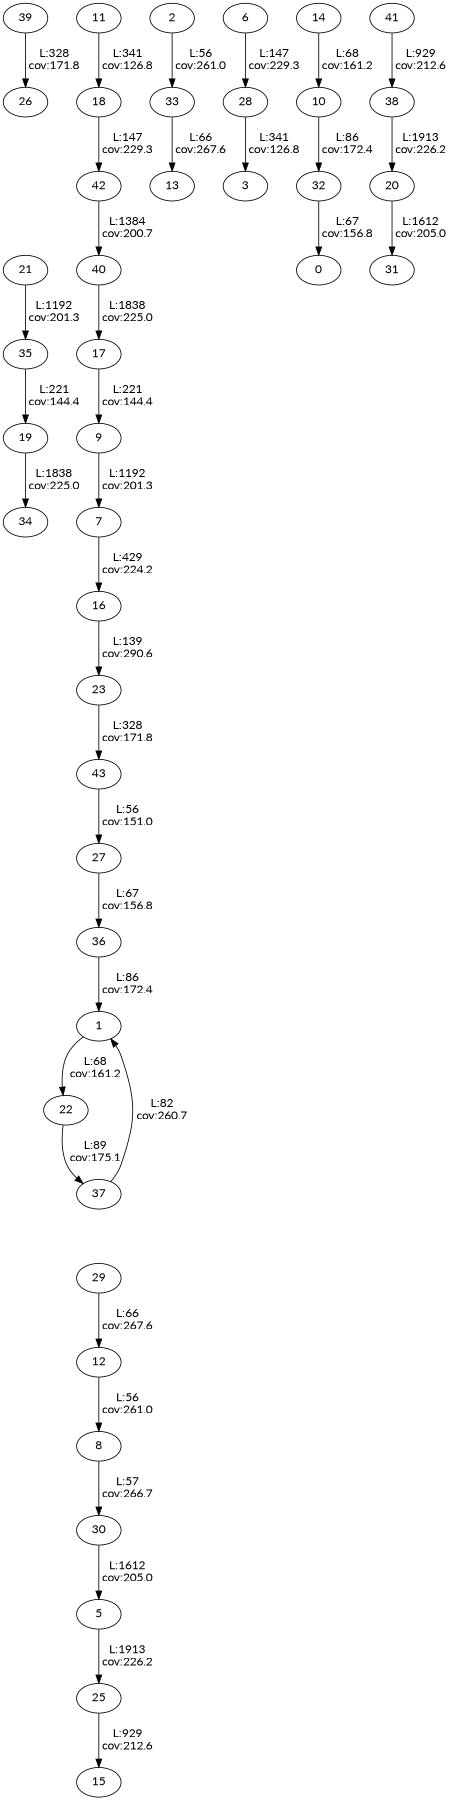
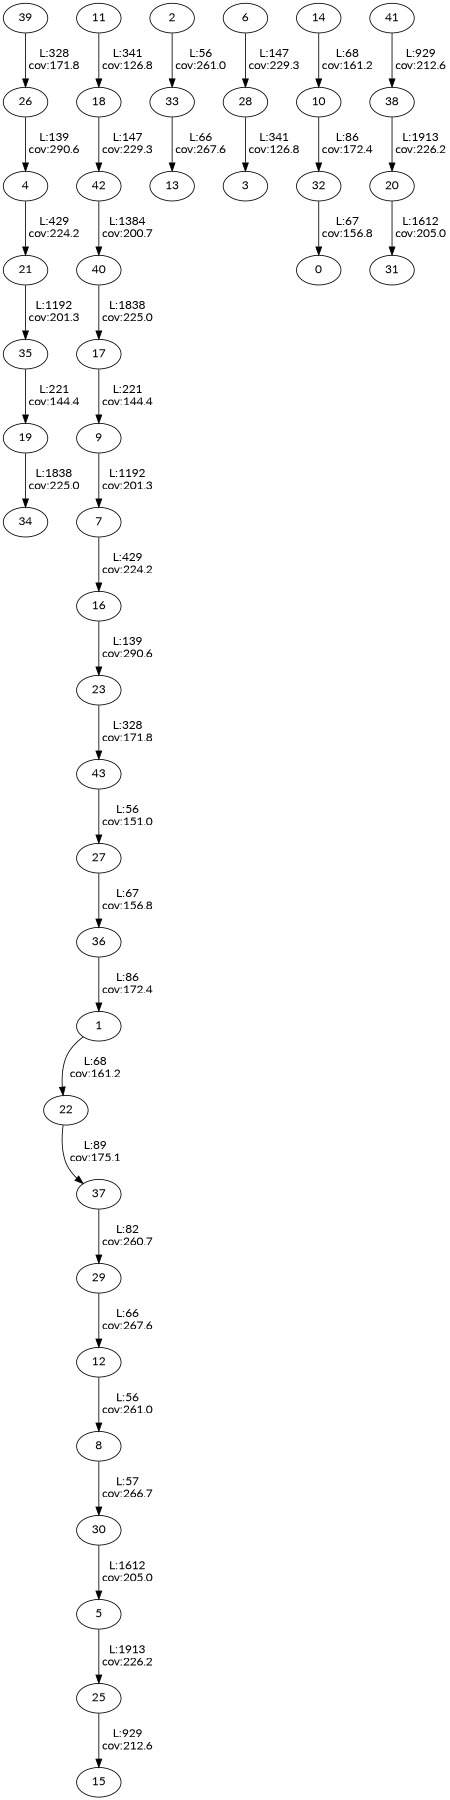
node "4": added
edge "37" -> "1": now "37" -> "29"
